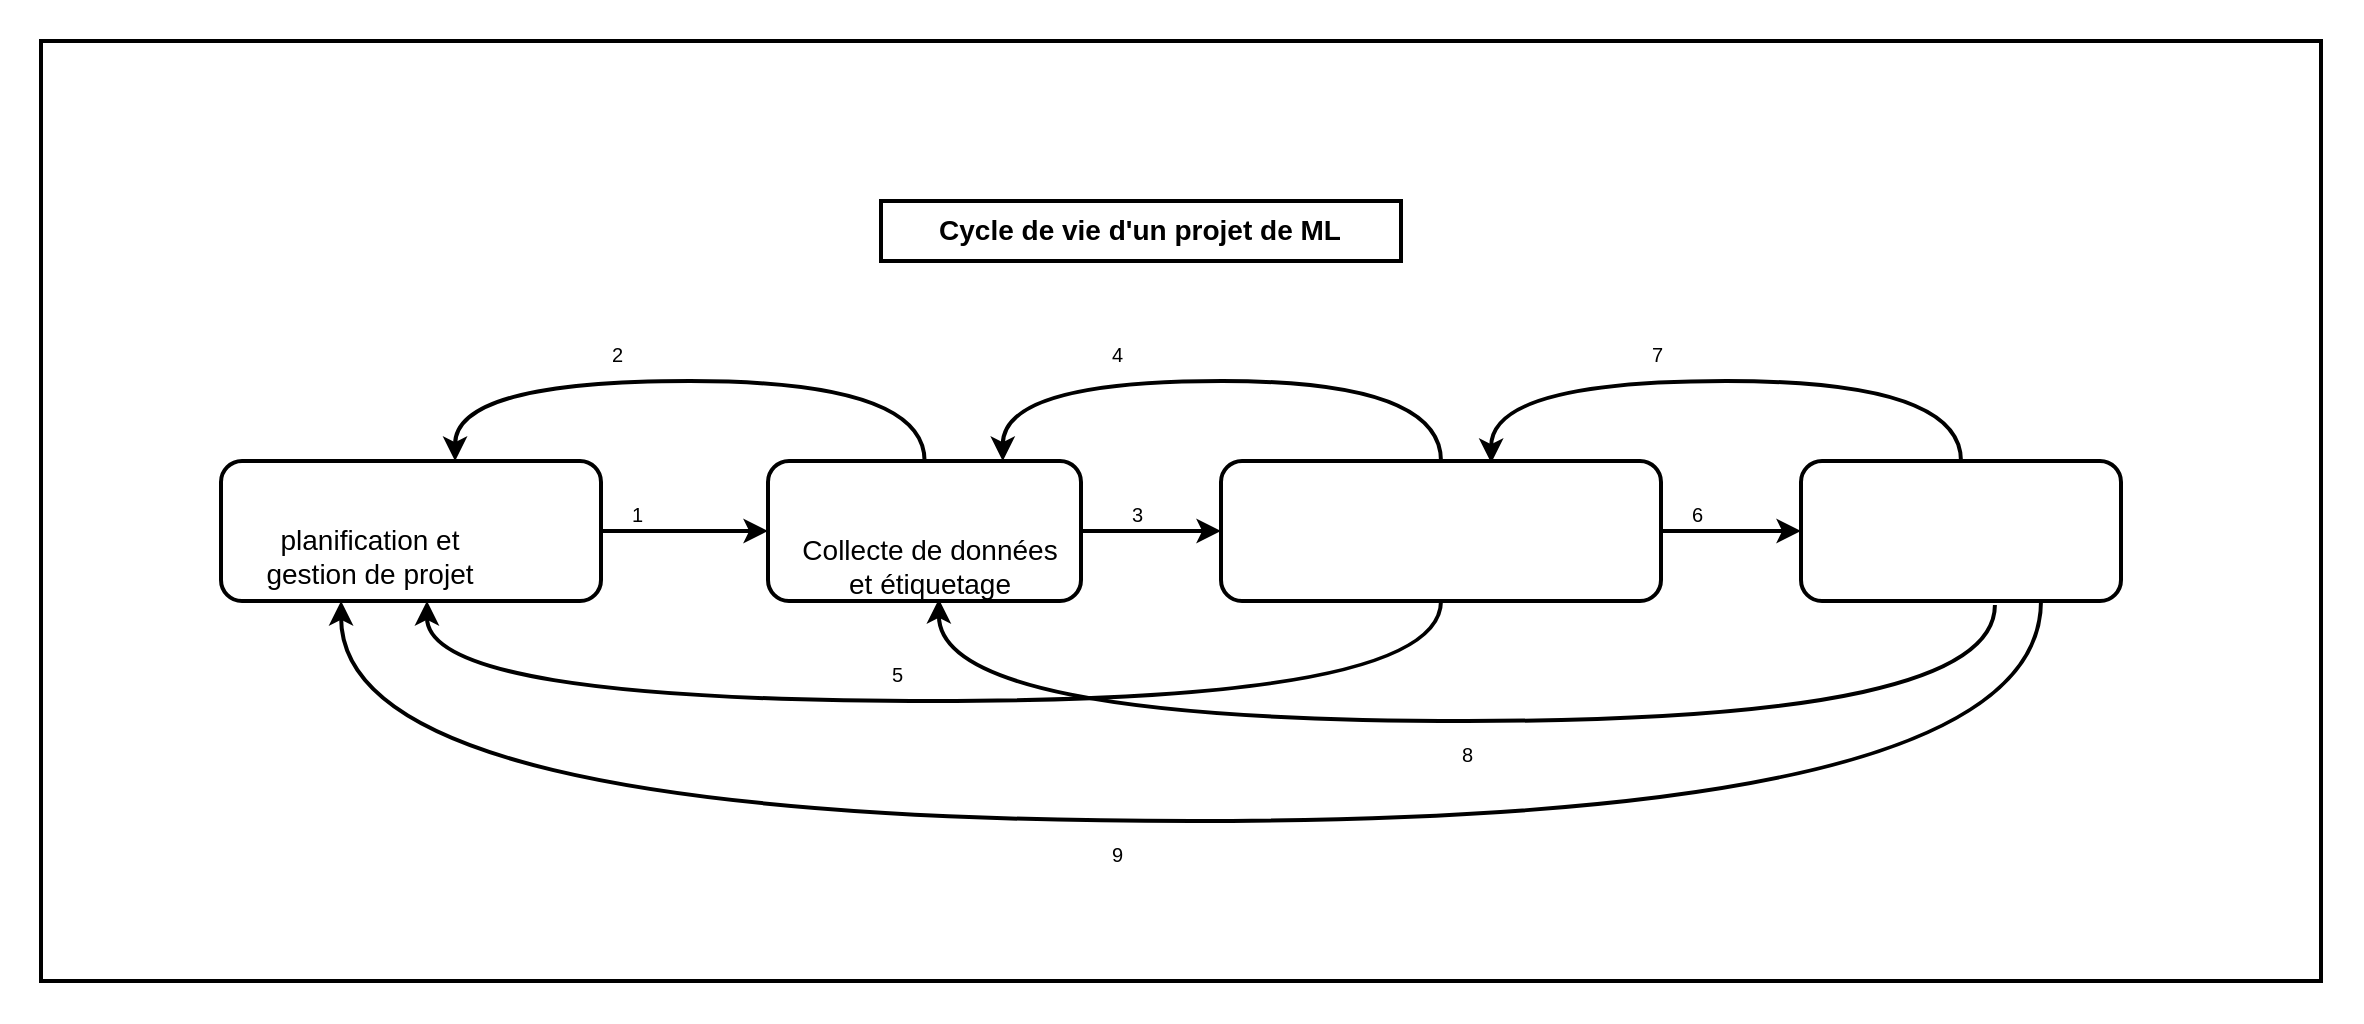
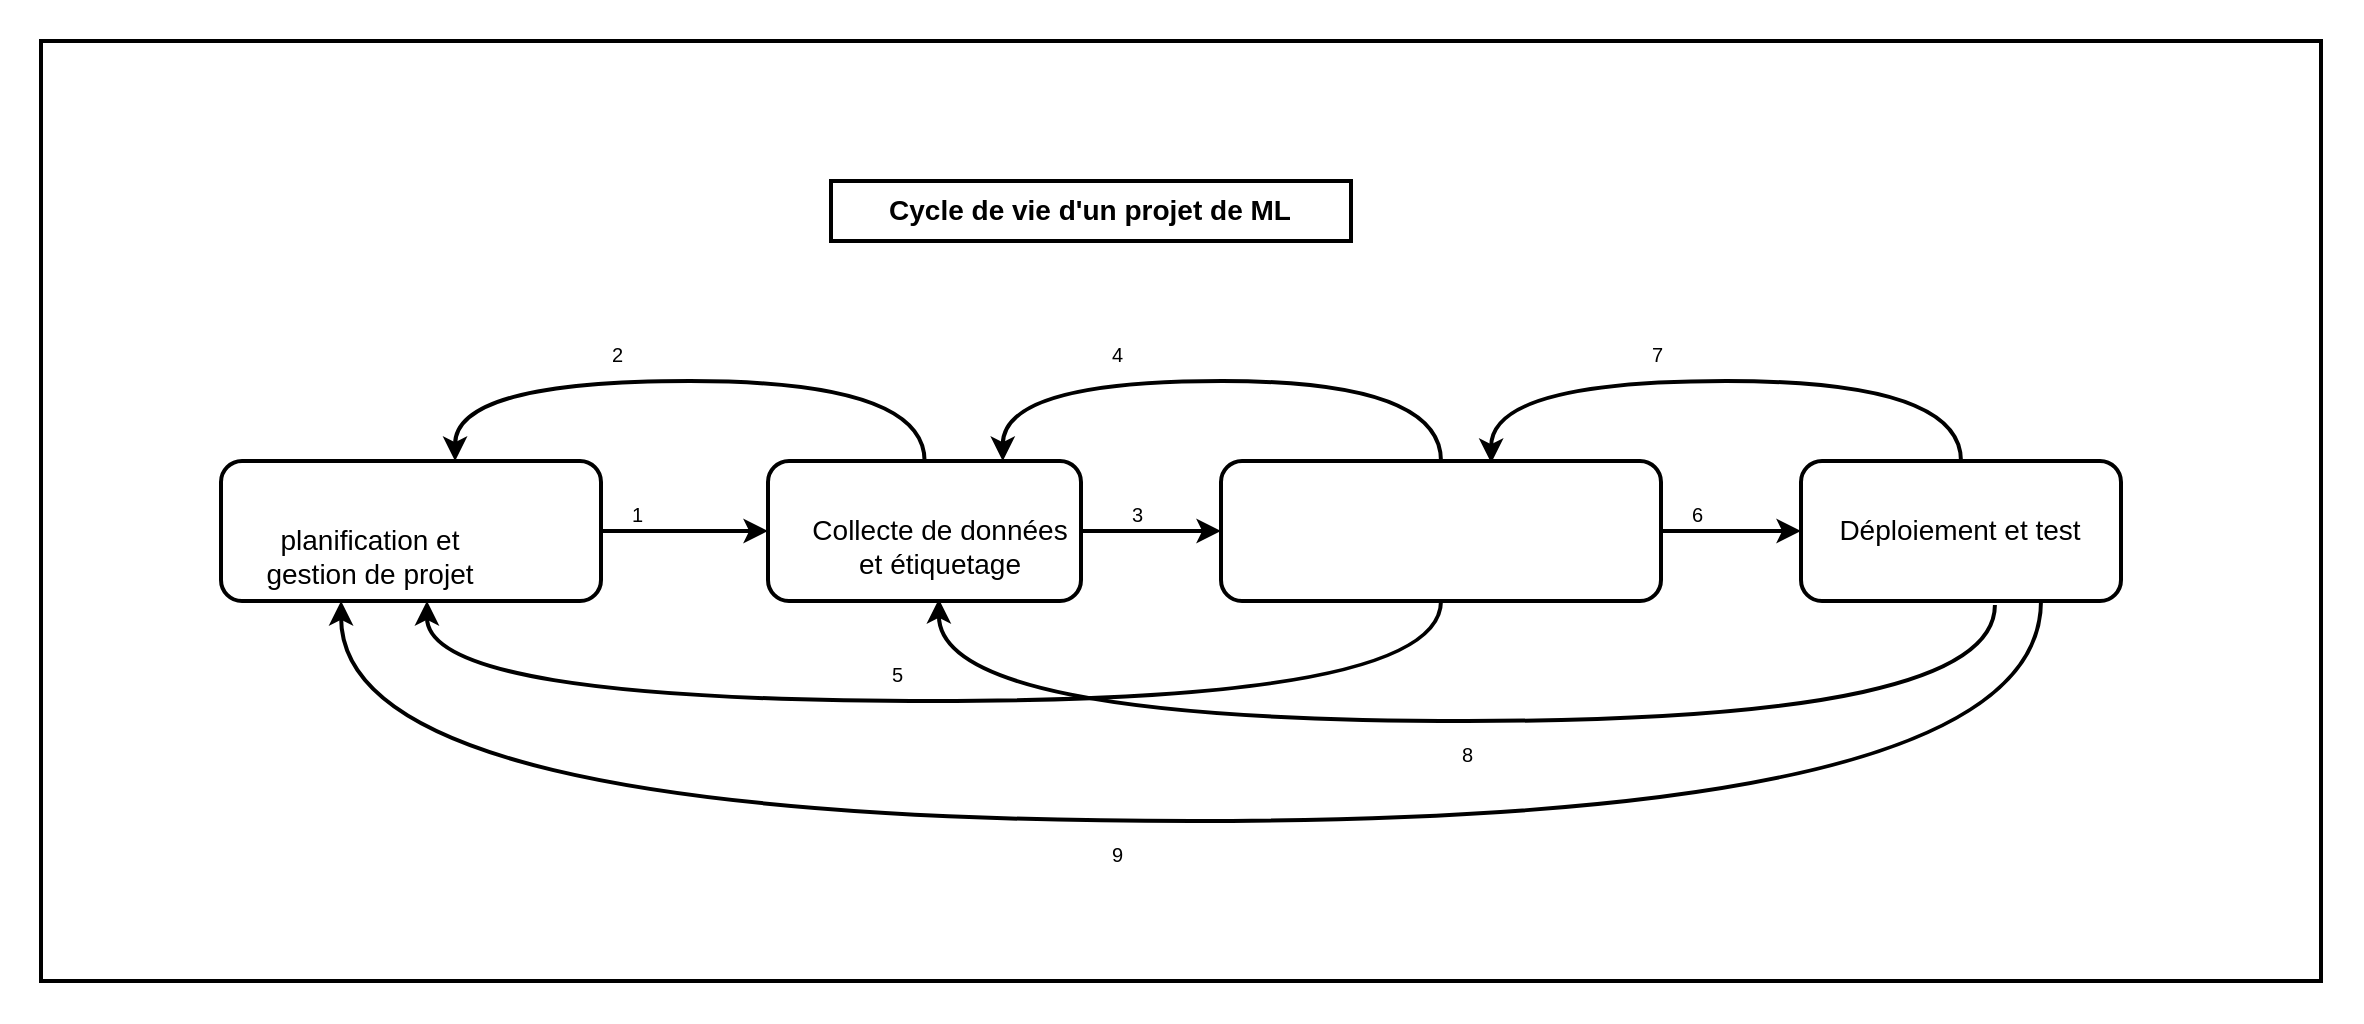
node "Cycle de vie d'un projet de ML": moved (1141, 231) -> (1091, 211)
node "Déploiement et test": added
node "Collecte de données et étiquetage": moved (931, 551) -> (941, 531)
